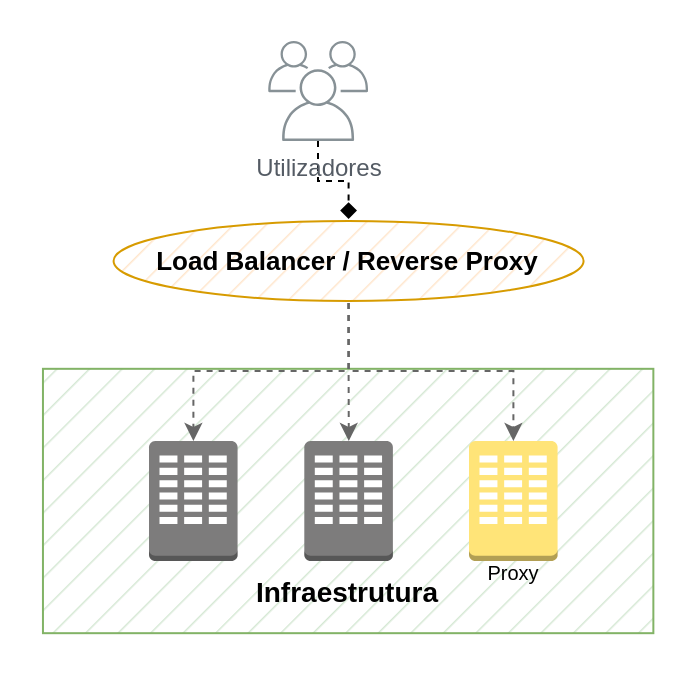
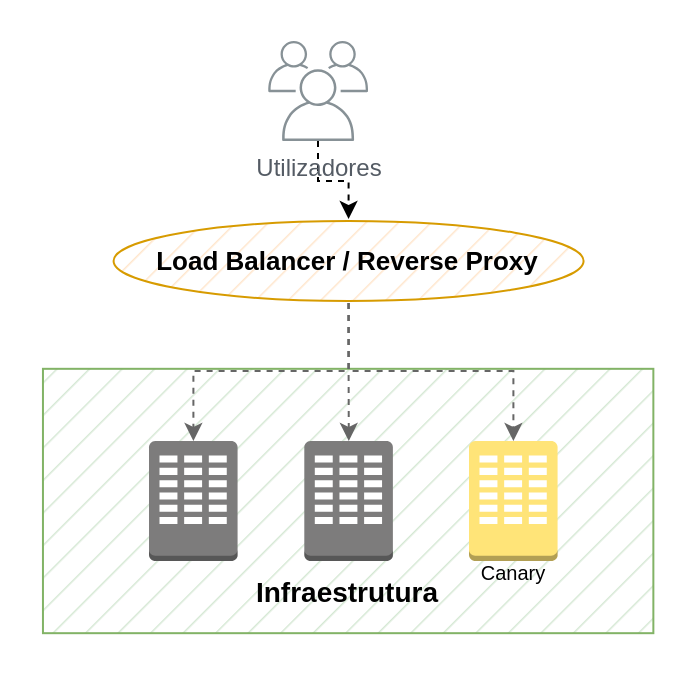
edge "Utilizadores" -> "Load Balancer / Reverse Proxy": arrowhead diamond -> classic
node "Proxy": label "Proxy" -> "Canary"
